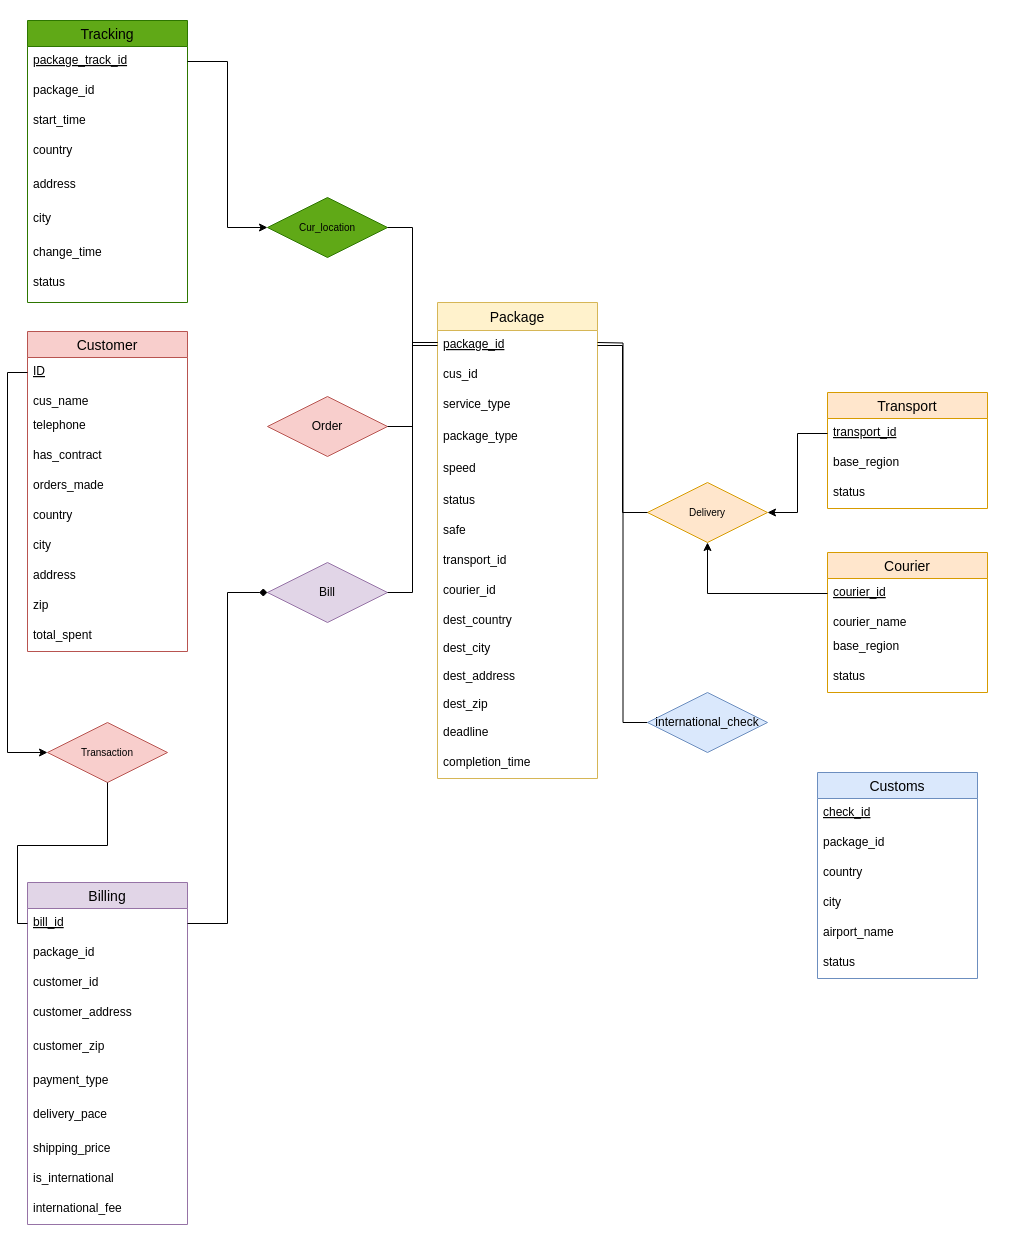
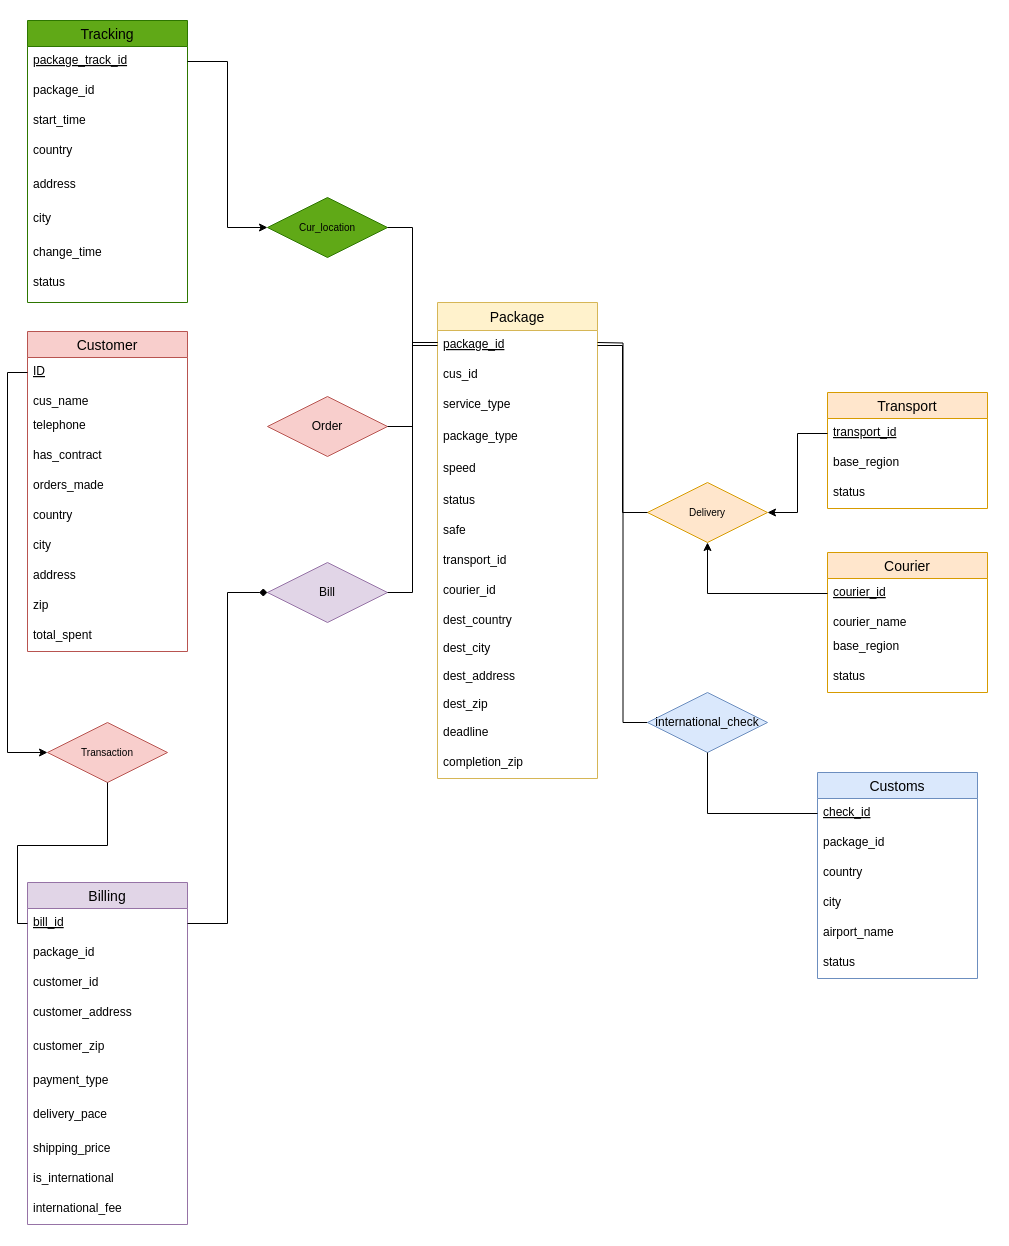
node "completion_time": label "completion_time" -> "completion_zip"
edge "international_check" -- "check_id": added
